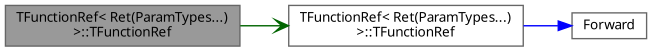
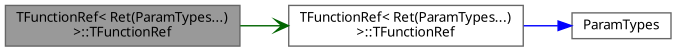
node "Forward": label "Forward" -> "ParamTypes"
